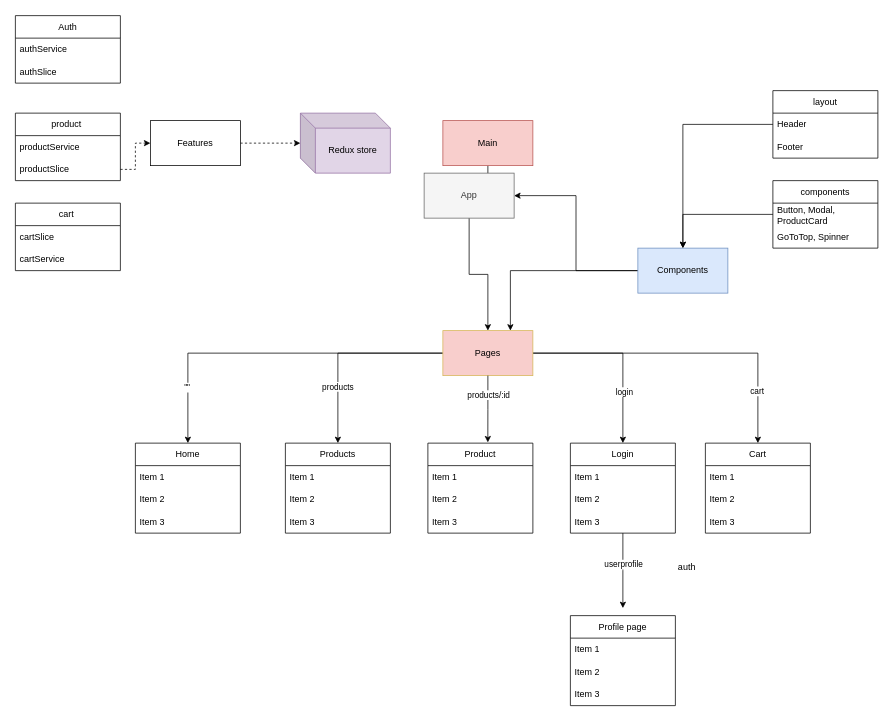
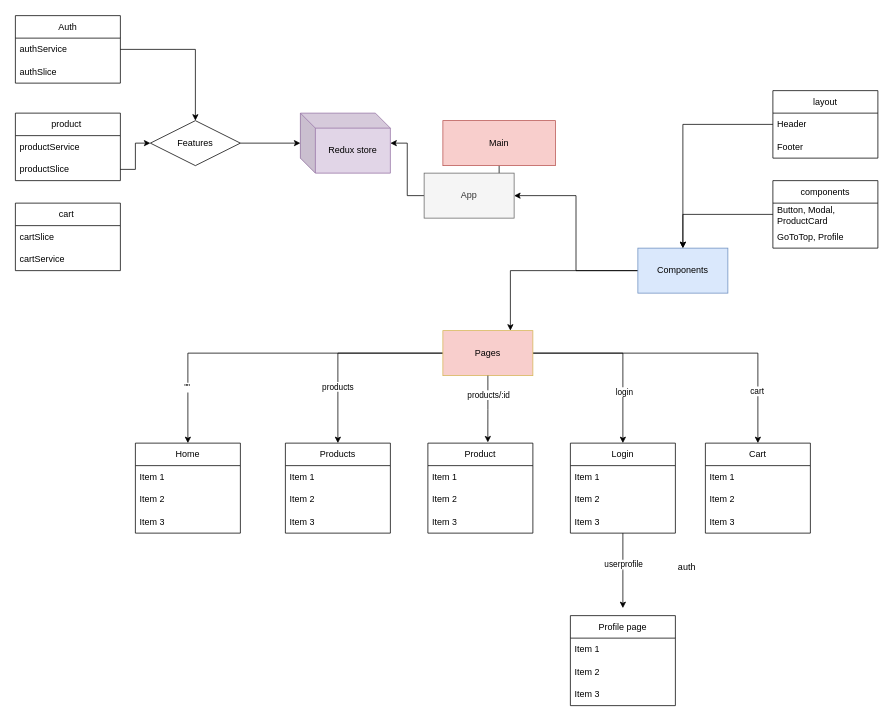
edge "authService" -> "Features": added
node "Features": shape rectangle -> diamond
edge "Features" -> "Redux store": style dashed -> solid
node "Main": size 90x45 -> 113x45
edge "productSlice" -> "Features": style dashed -> solid
node "GoToTop, Spinner": label "GoToTop, Spinner" -> "GoToTop, Profile"
edge "App" -> "Pages": now "App" -> "Redux store"
